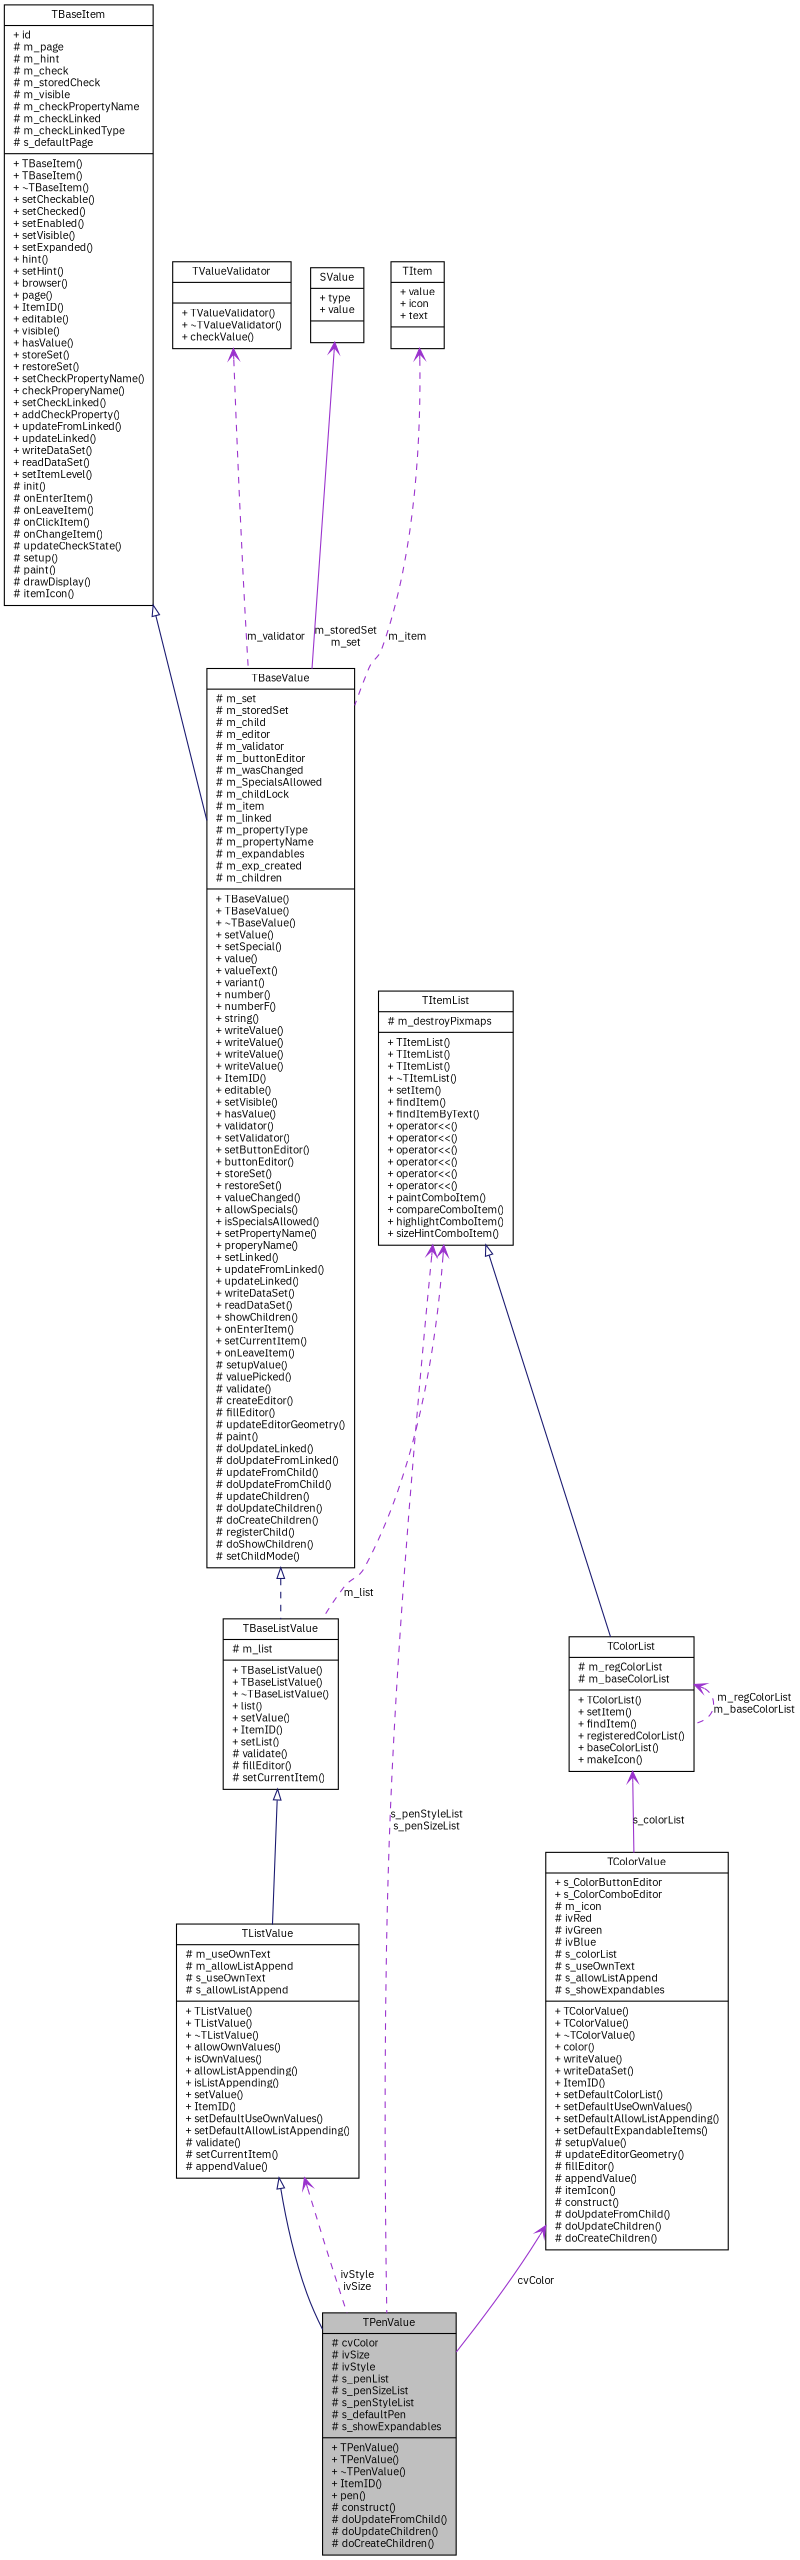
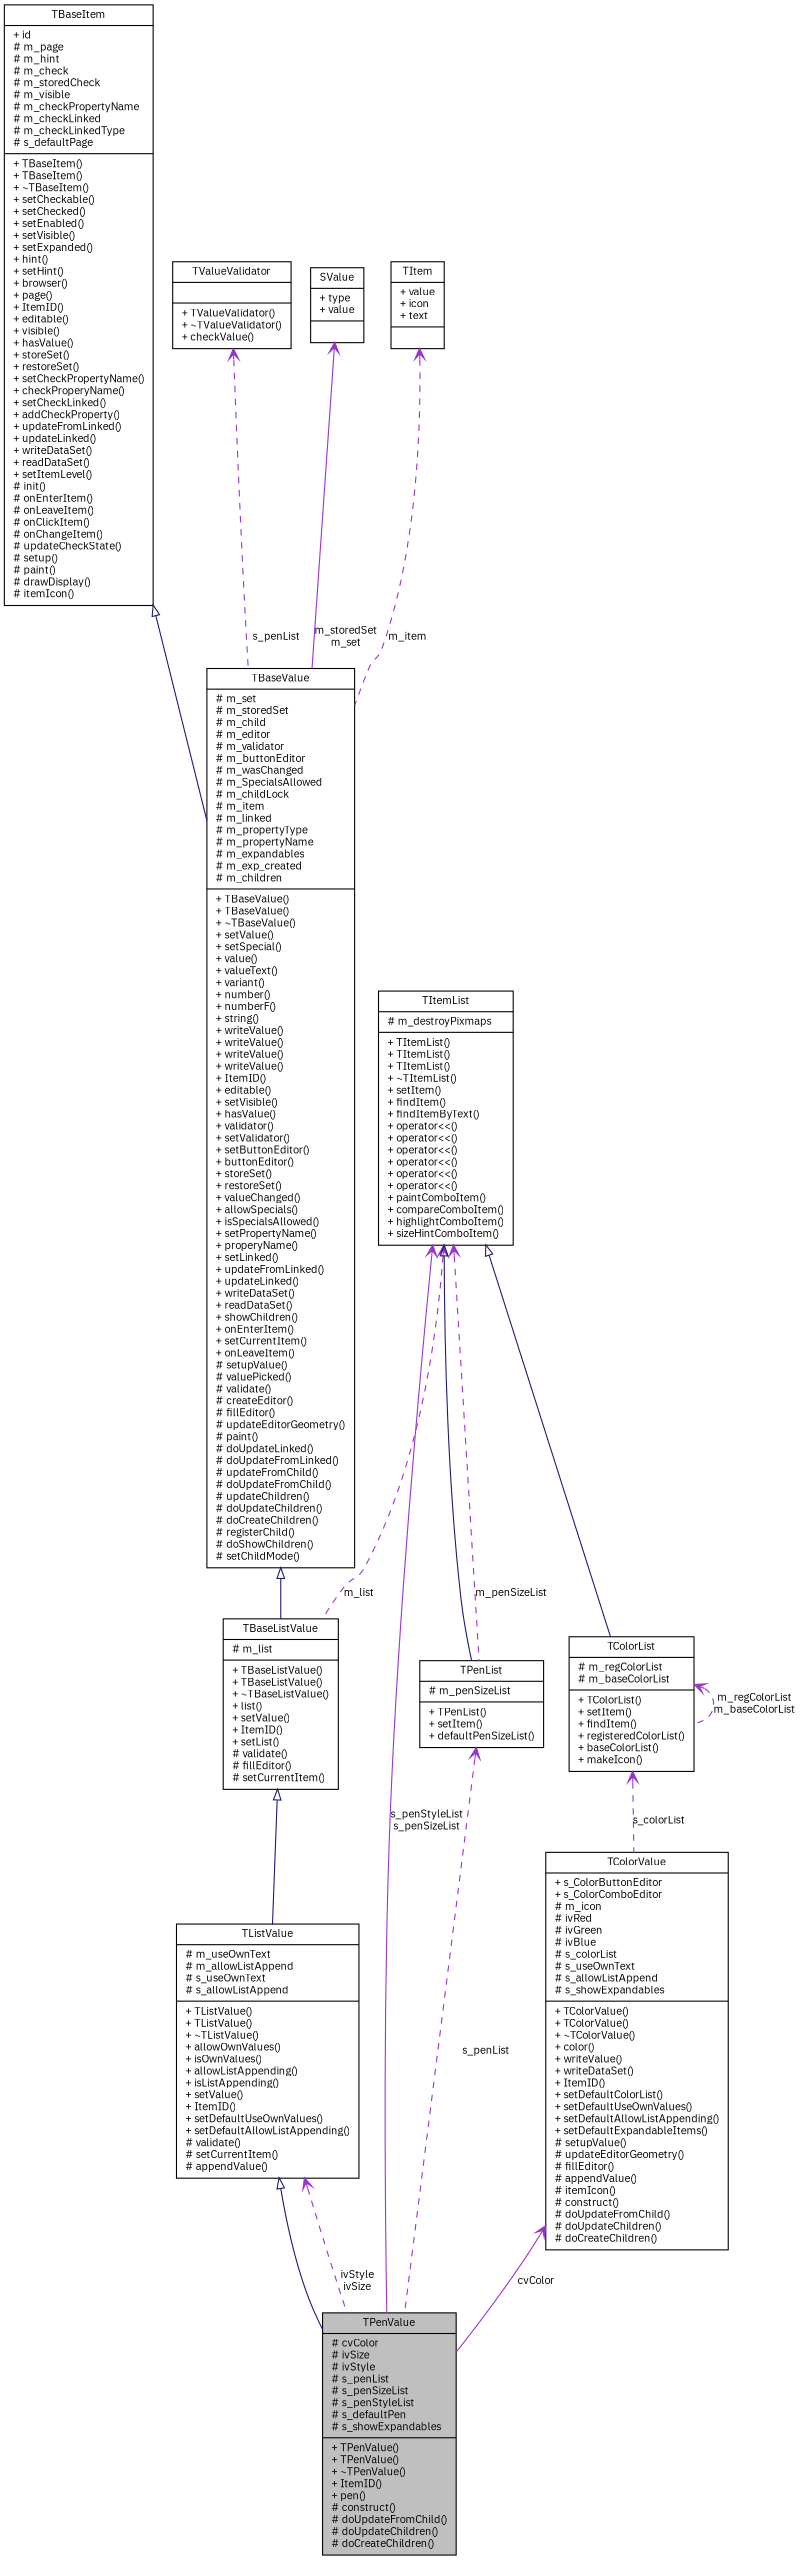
edge "TBaseValue" -> "TValueValidator": label "m_validator" -> "s_penList"
edge "TBaseListValue" -> "TBaseValue": style dashed -> solid
node "TPenList": added
edge "TPenValue" -> "TItemList": style dashed -> solid
edge "TColorValue" -> "TColorList": style solid -> dashed
